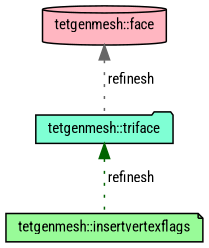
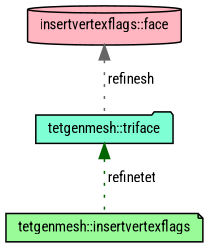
node "tetgenmesh::face": label "tetgenmesh::face" -> "insertvertexflags::face"
edge "tetgenmesh::insertvertexflags" -> "tetgenmesh::triface": label " refinesh" -> " refinetet"
